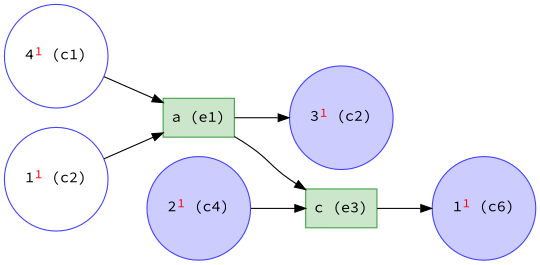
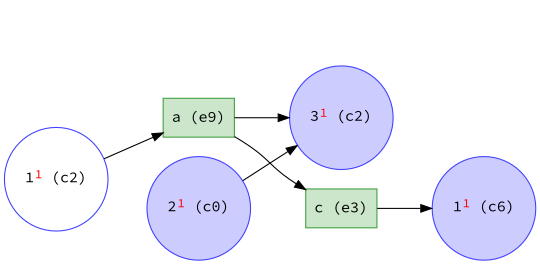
node "4": removed
node "a (e1)": label "a (e1)" -> "a (e9)"
node "2": text "(c4)" -> "(c0)"
edge "2" -> "c (e3)": now "2" -> "3"
